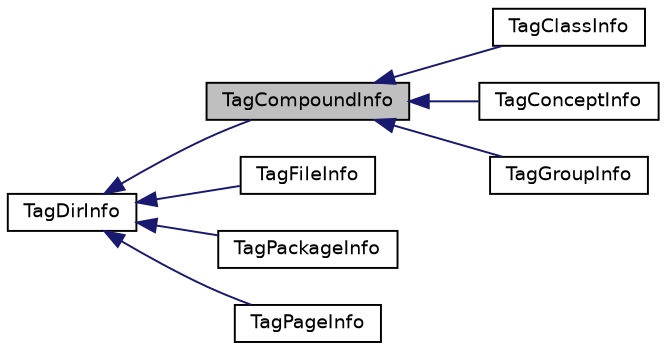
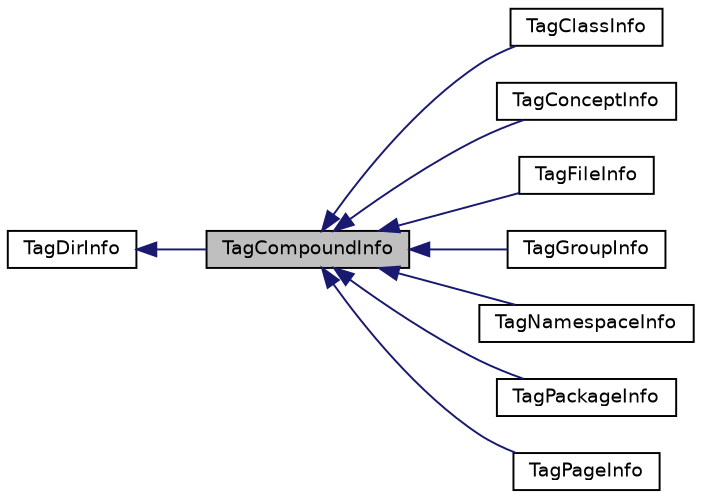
edge "TagFileInfo" -> "TagDirInfo": now "TagFileInfo" -> "TagCompoundInfo"
edge "TagPackageInfo" -> "TagDirInfo": now "TagPackageInfo" -> "TagCompoundInfo"
edge "TagPageInfo" -> "TagDirInfo": now "TagPageInfo" -> "TagCompoundInfo"
node "TagNamespaceInfo": added
